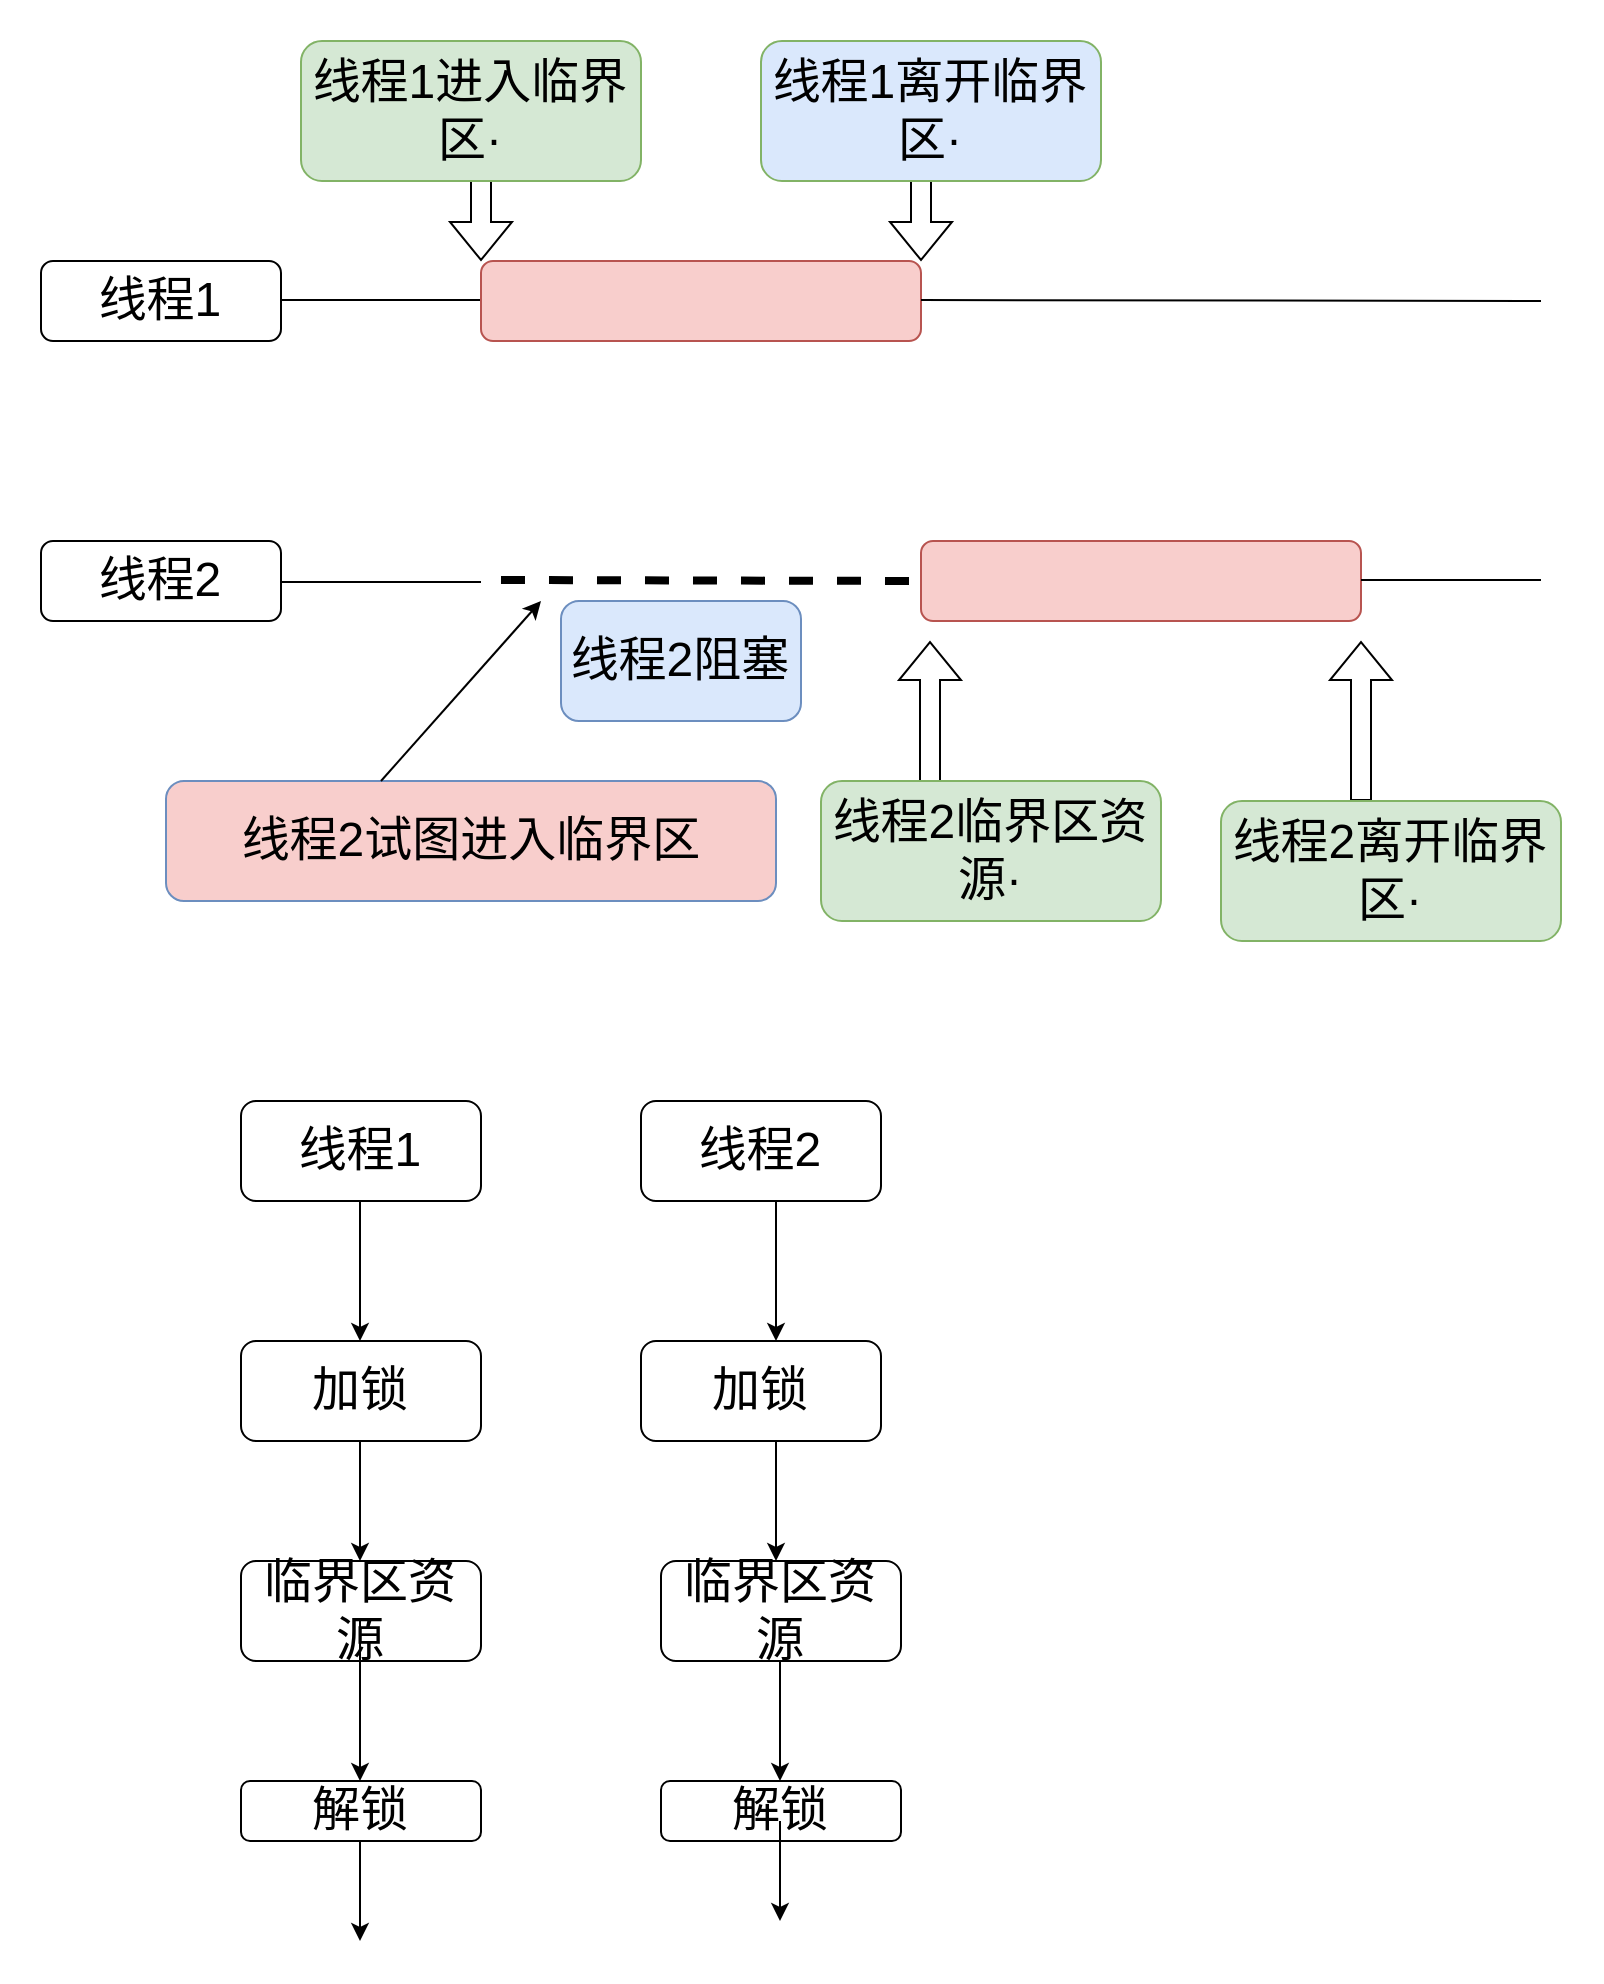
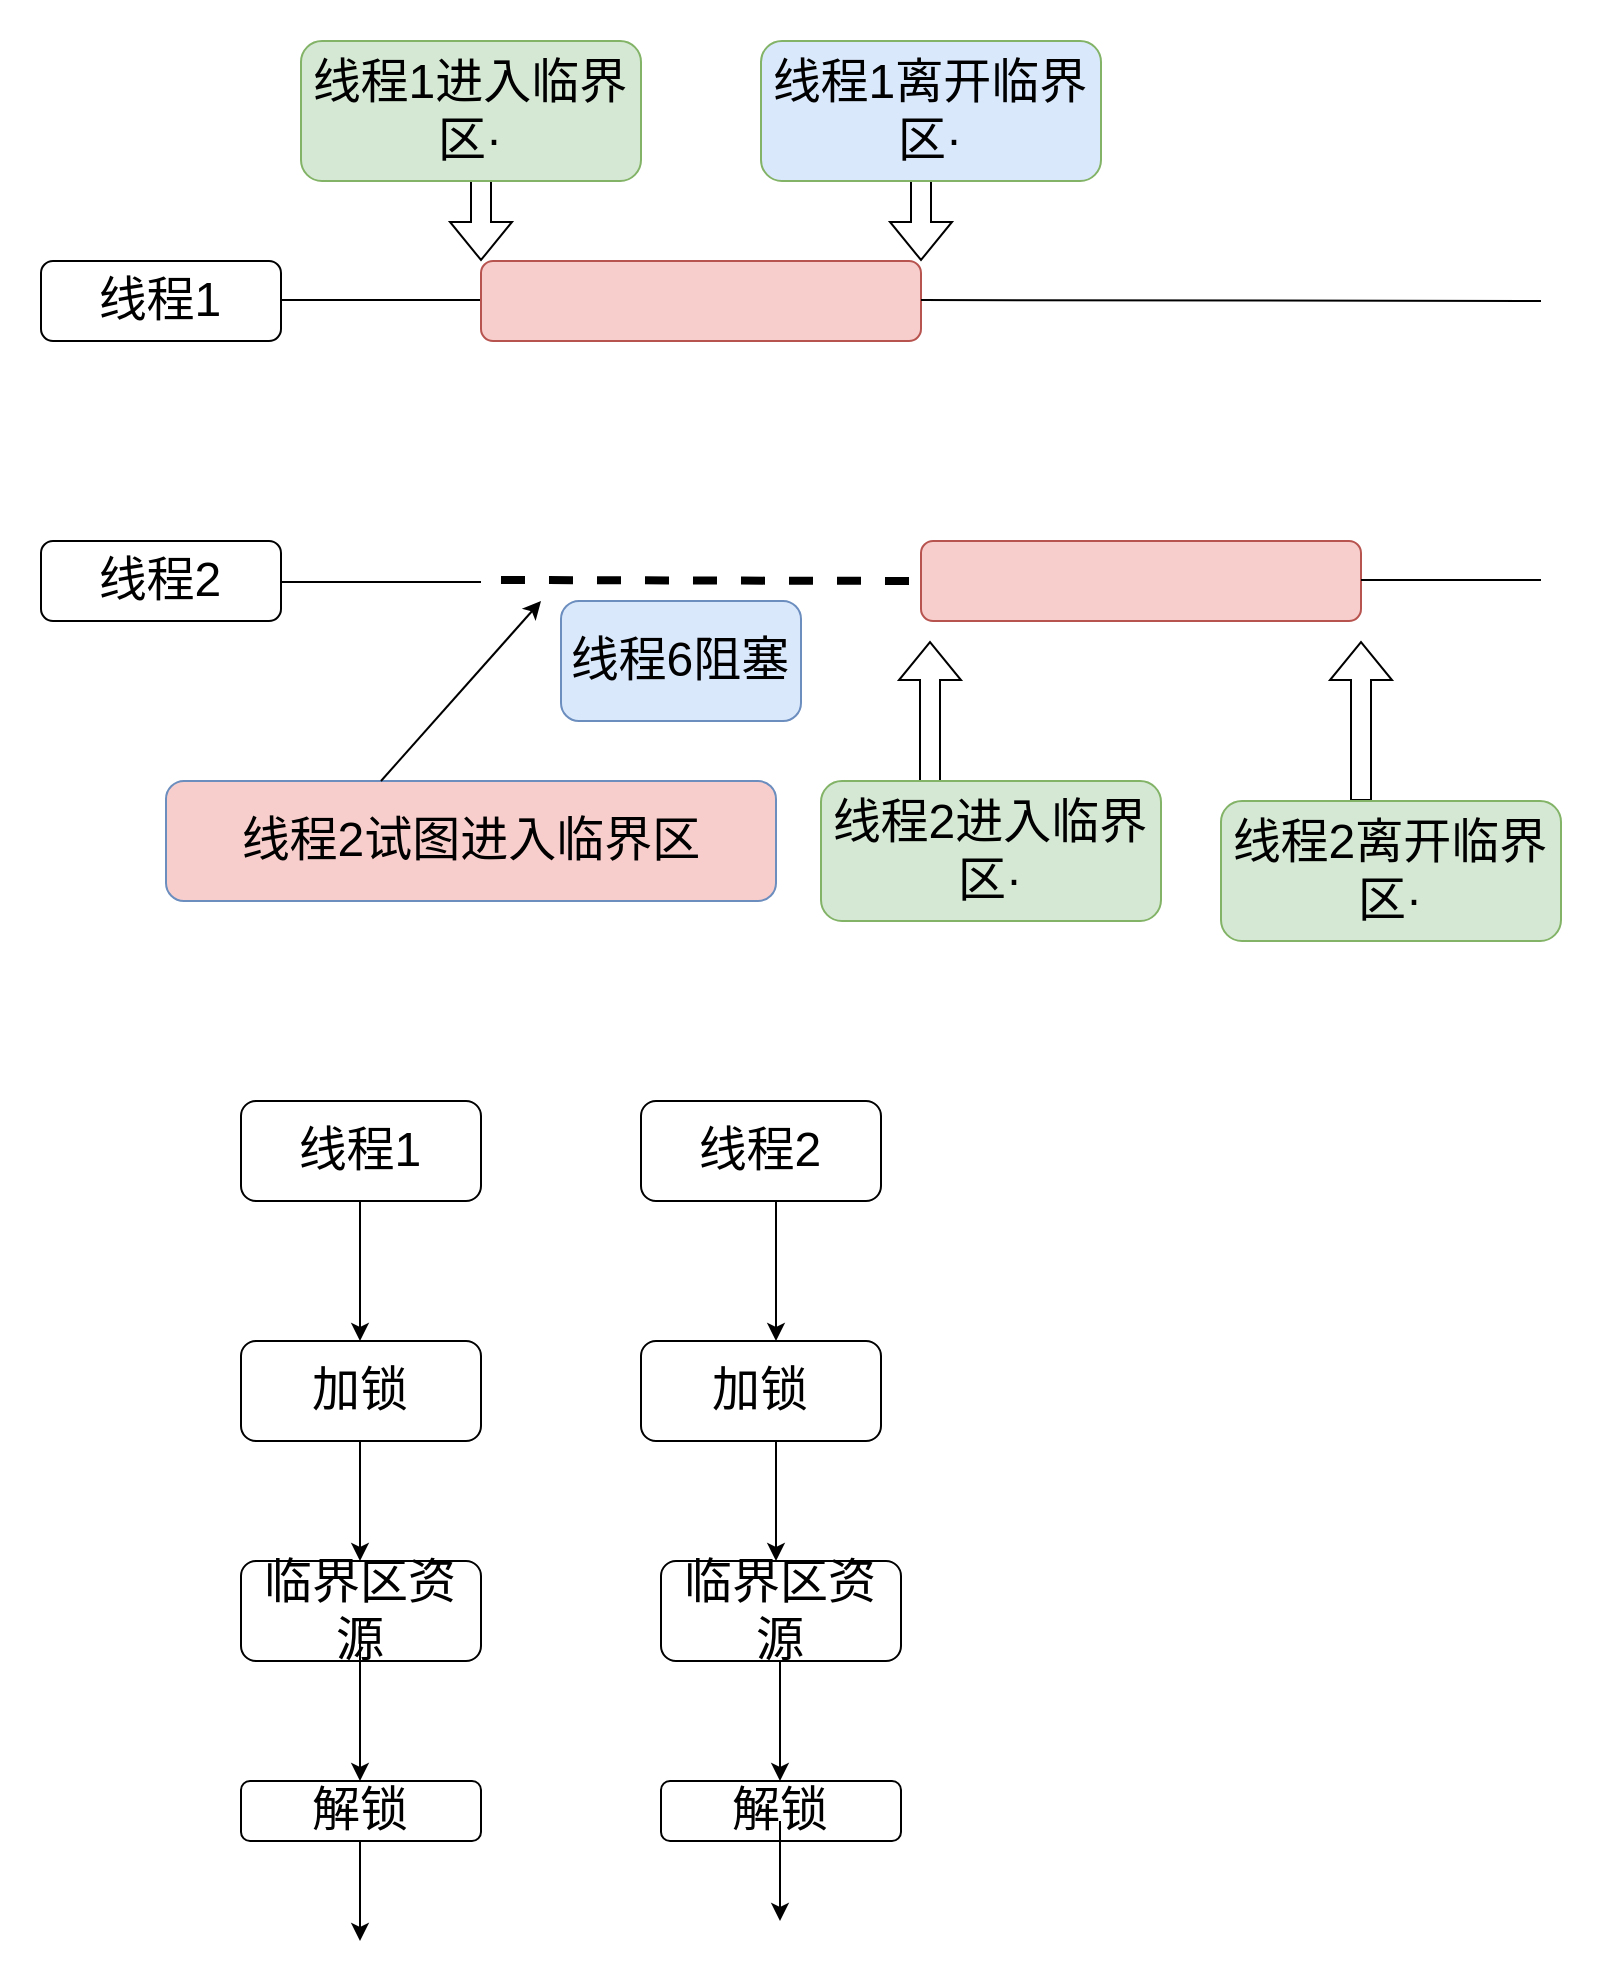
node "线程2阻塞": label "线程2阻塞" -> "线程6阻塞"
node "线程2临界区资源·": label "线程2临界区资源·" -> "线程2进入临界区·"
